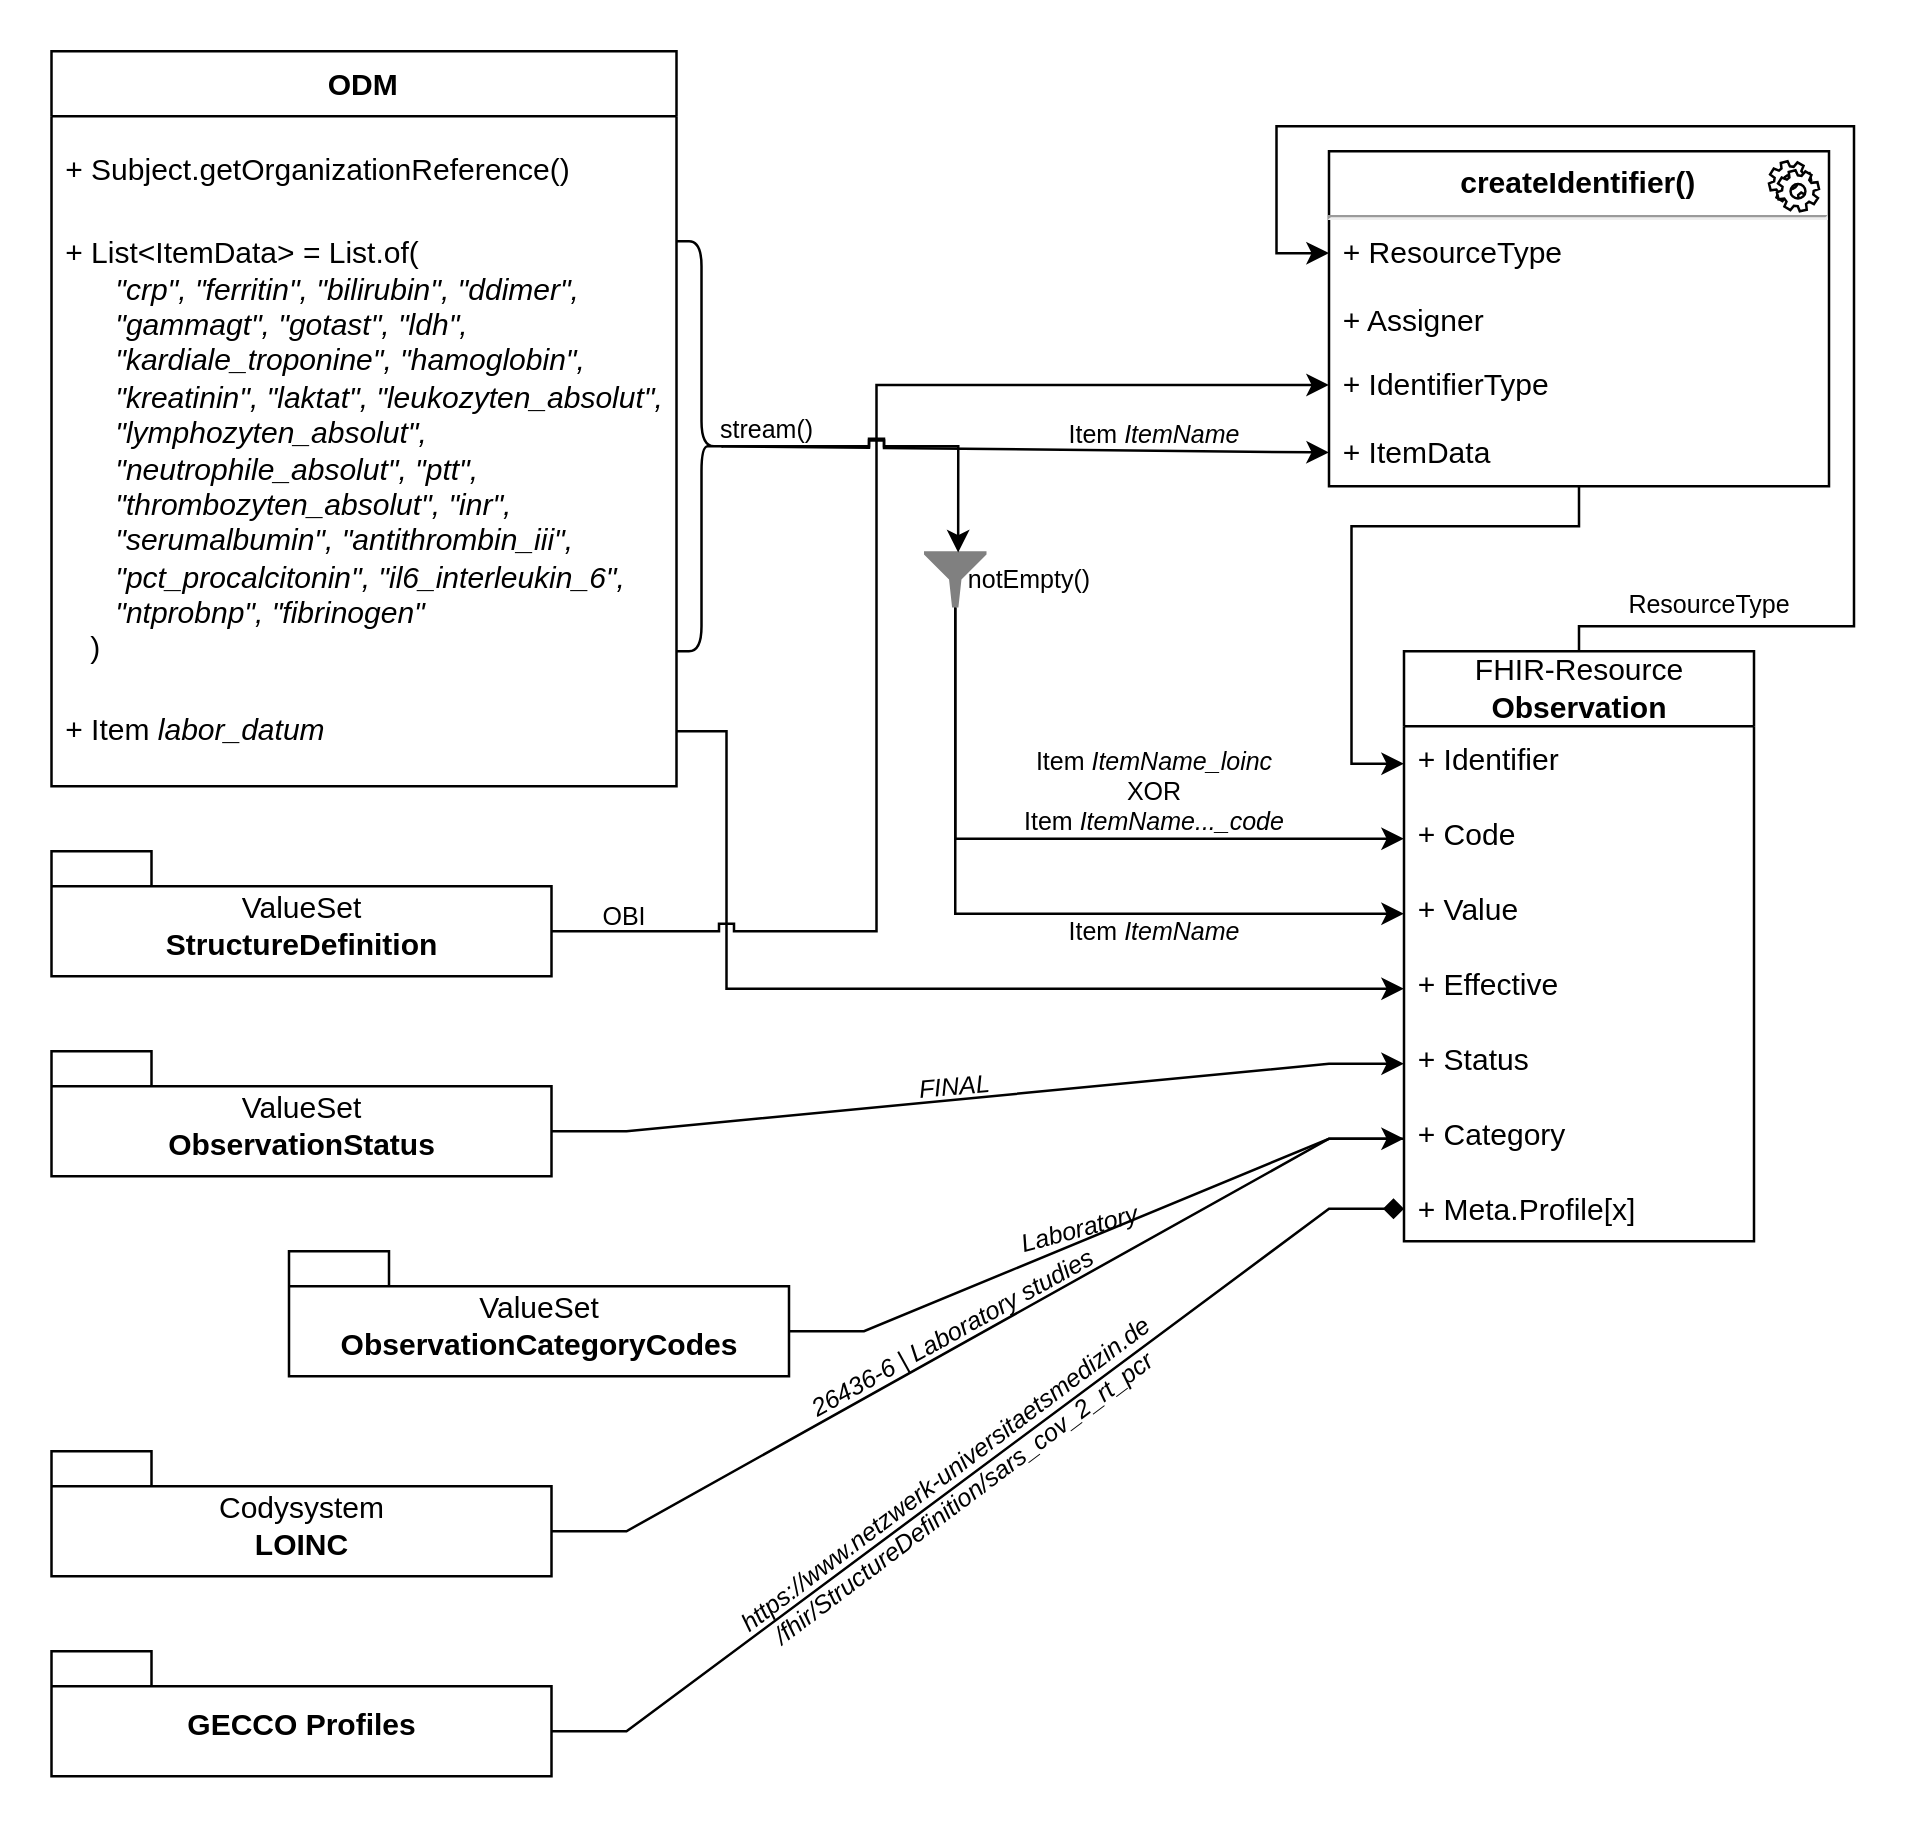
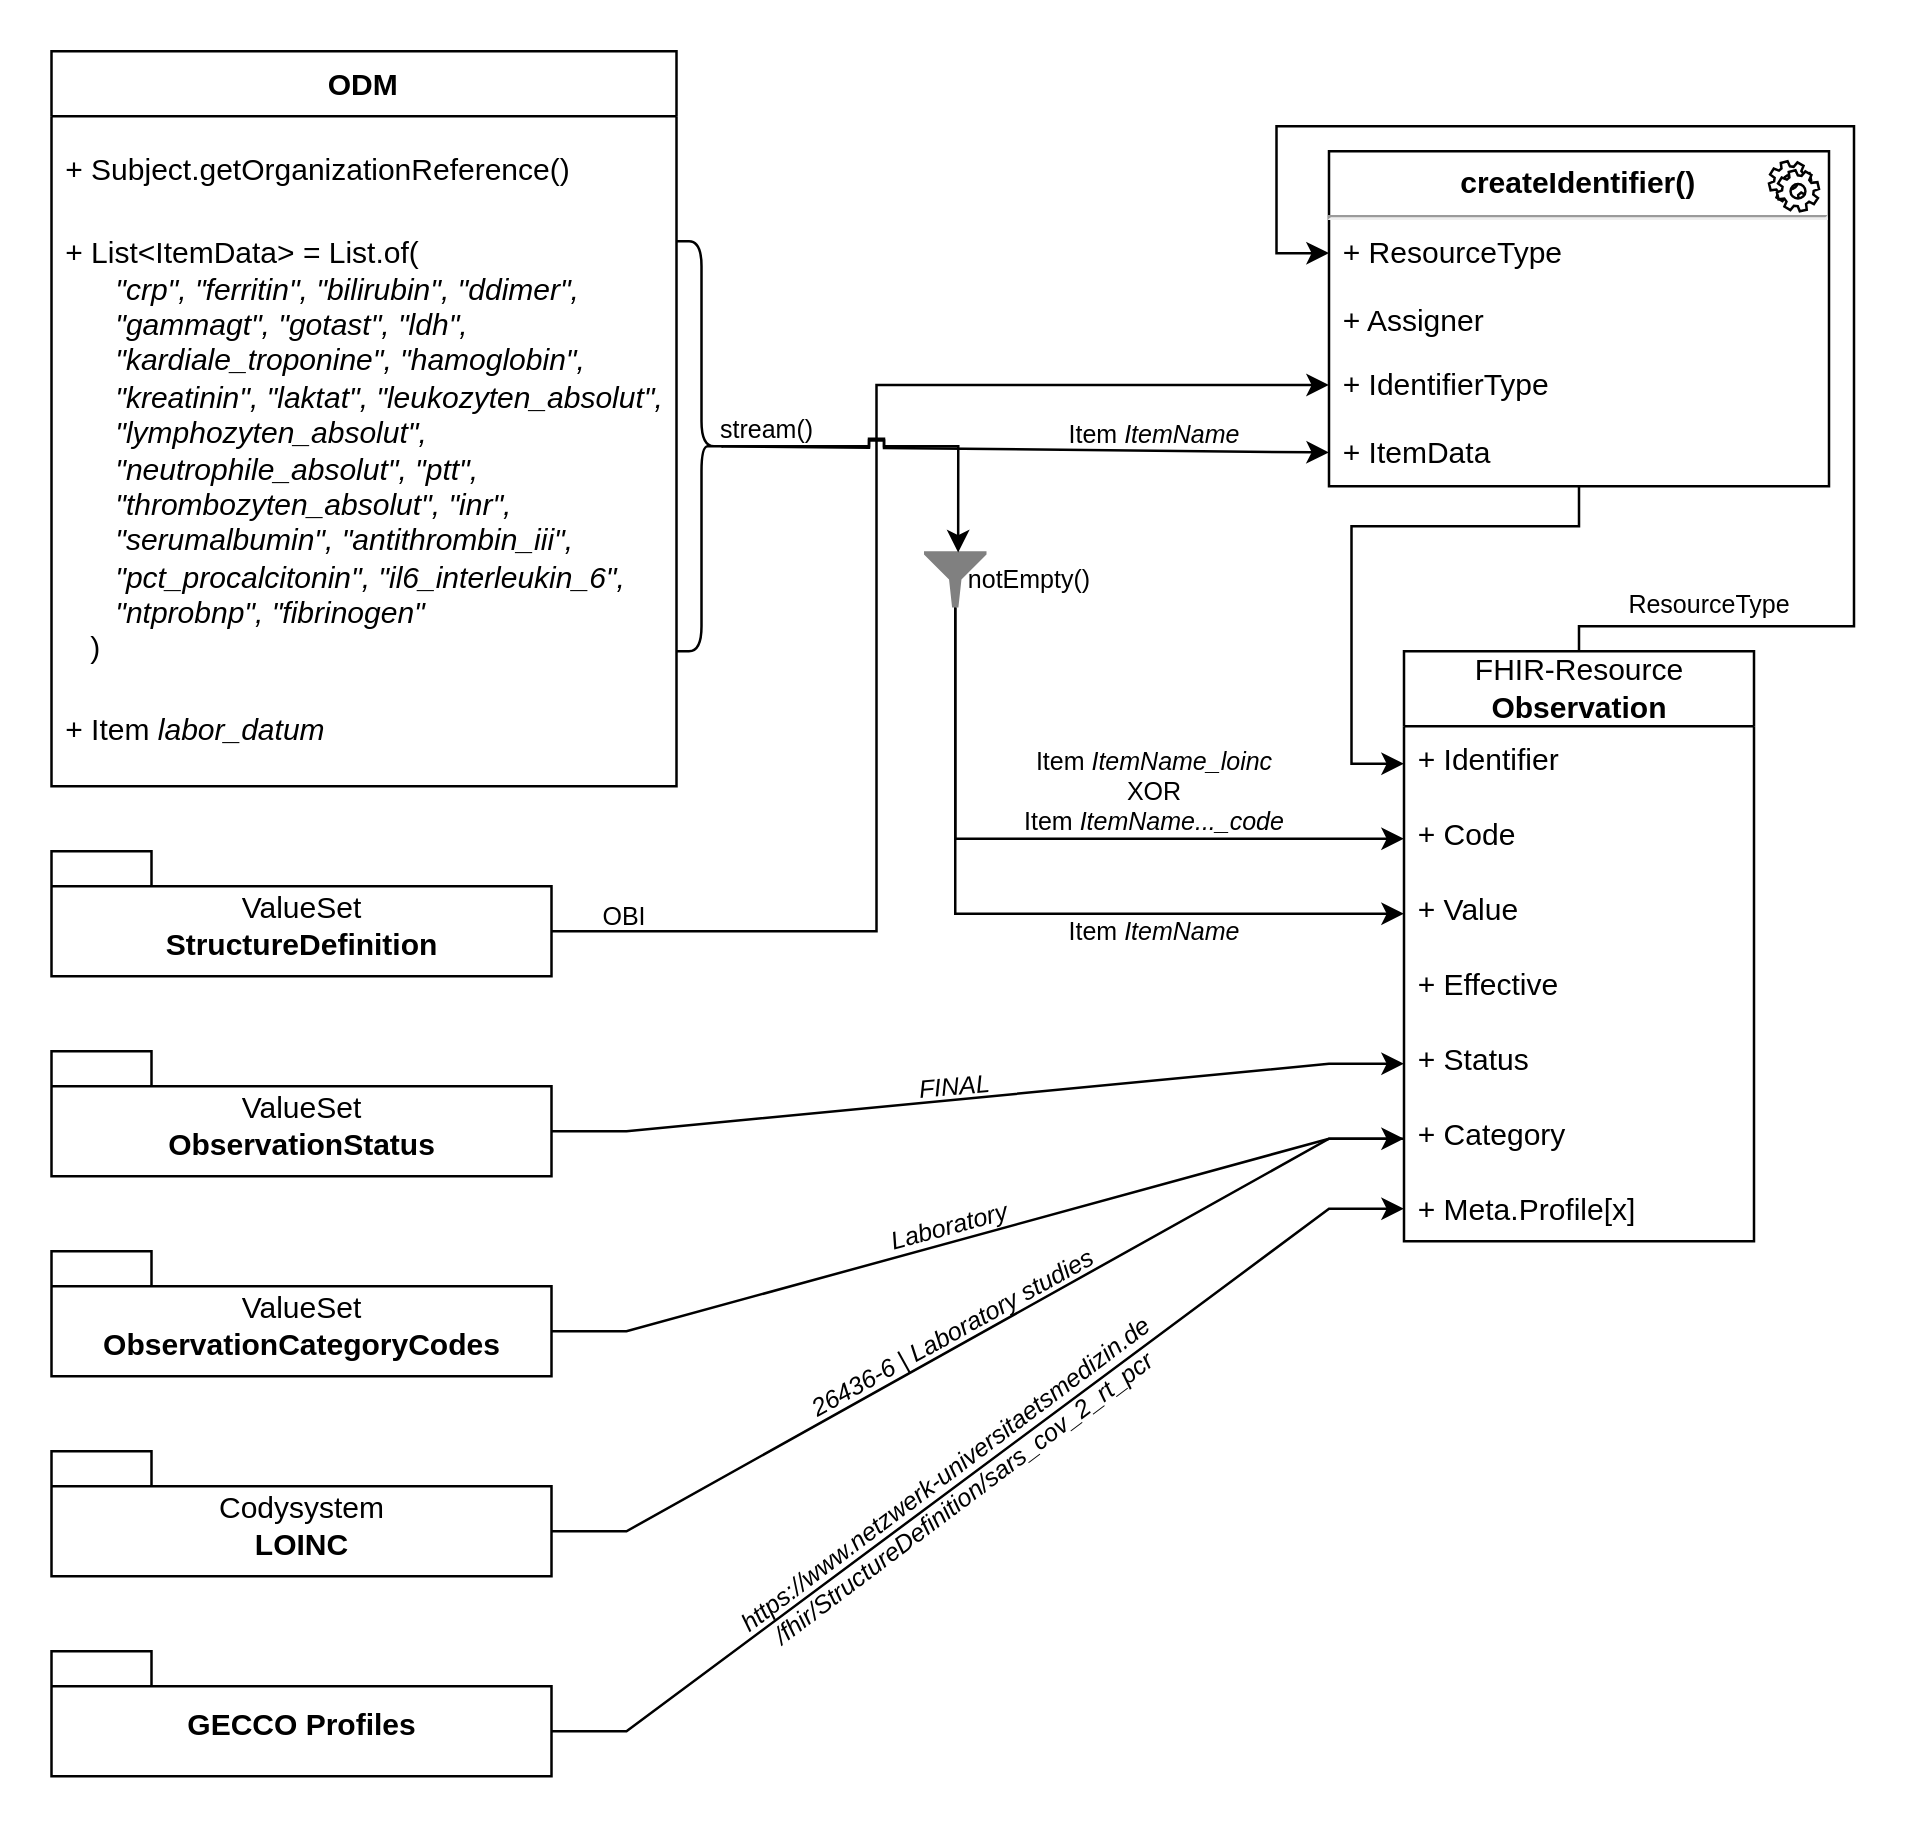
edge "+ Item labor_datum" -> "+ Effective": removed
edge "GECCO Profiles" -> "+ Meta.Profile[x]": arrowhead diamond -> classic
node "ValueSet ObservationCategoryCodes": moved (539, 1314) -> (301, 1314)
